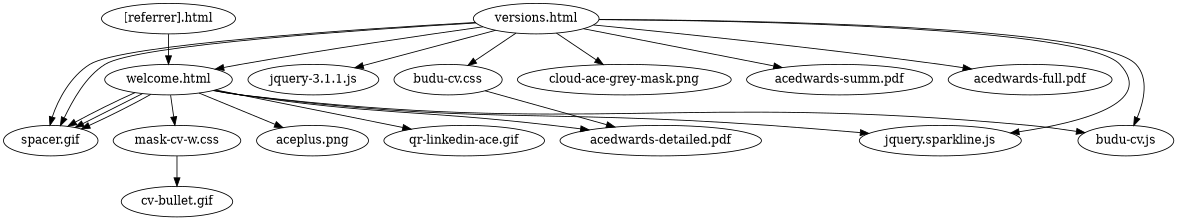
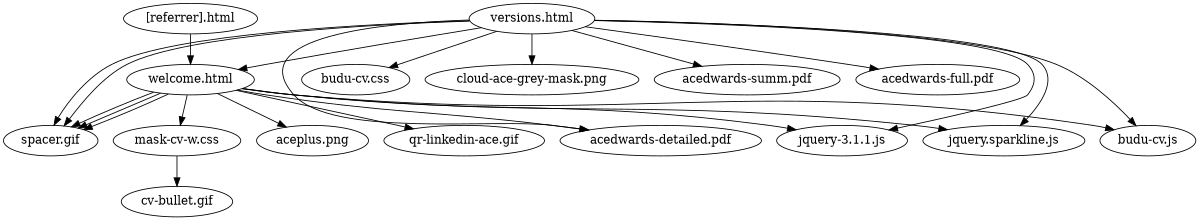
edge "welcome.html" -> "jquery-3.1.1.js": added
edge "budu-cv.css" -> "acedwards-detailed.pdf": now "versions.html" -> "acedwards-detailed.pdf"
